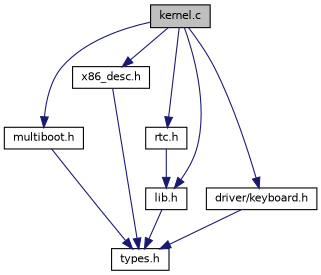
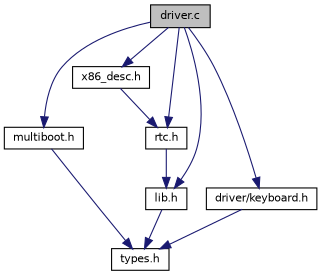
node "kernel.c": label "kernel.c" -> "driver.c"
edge "x86_desc.h" -> "types.h": now "x86_desc.h" -> "rtc.h"
